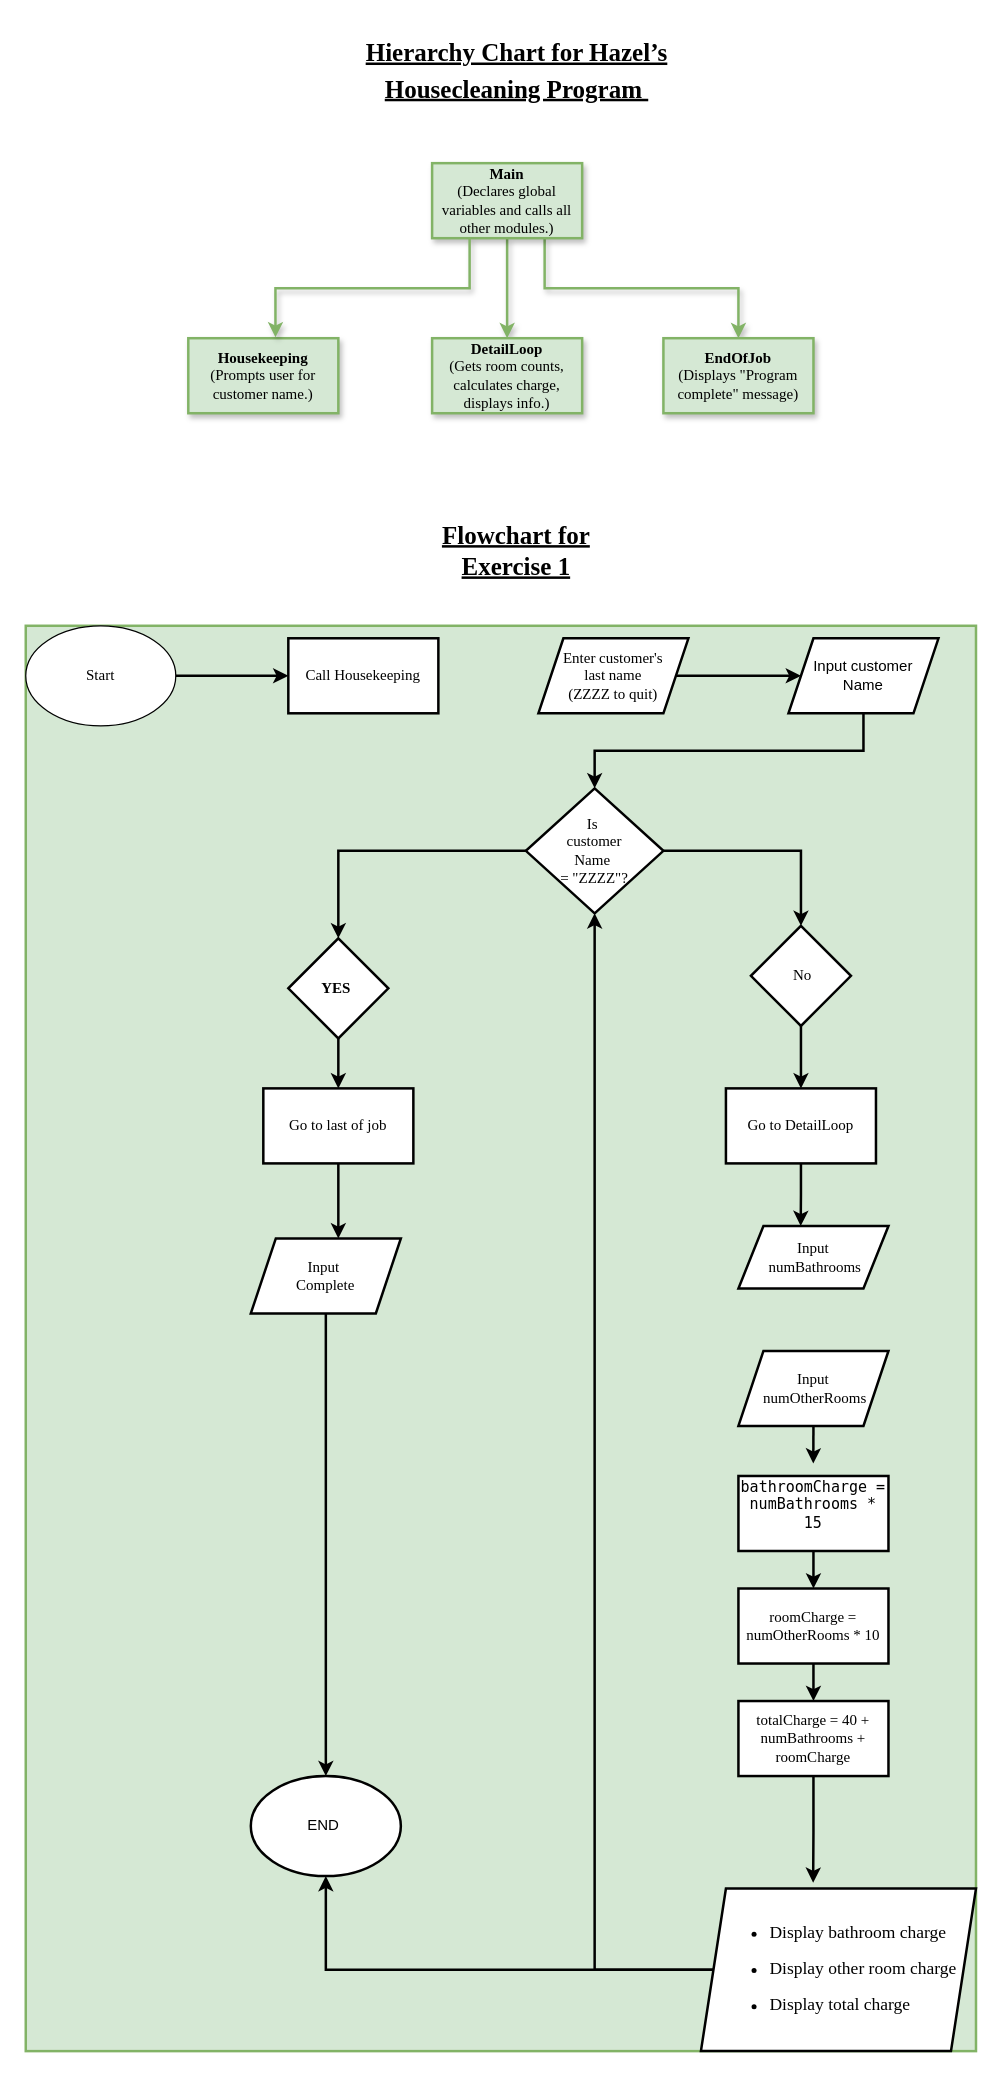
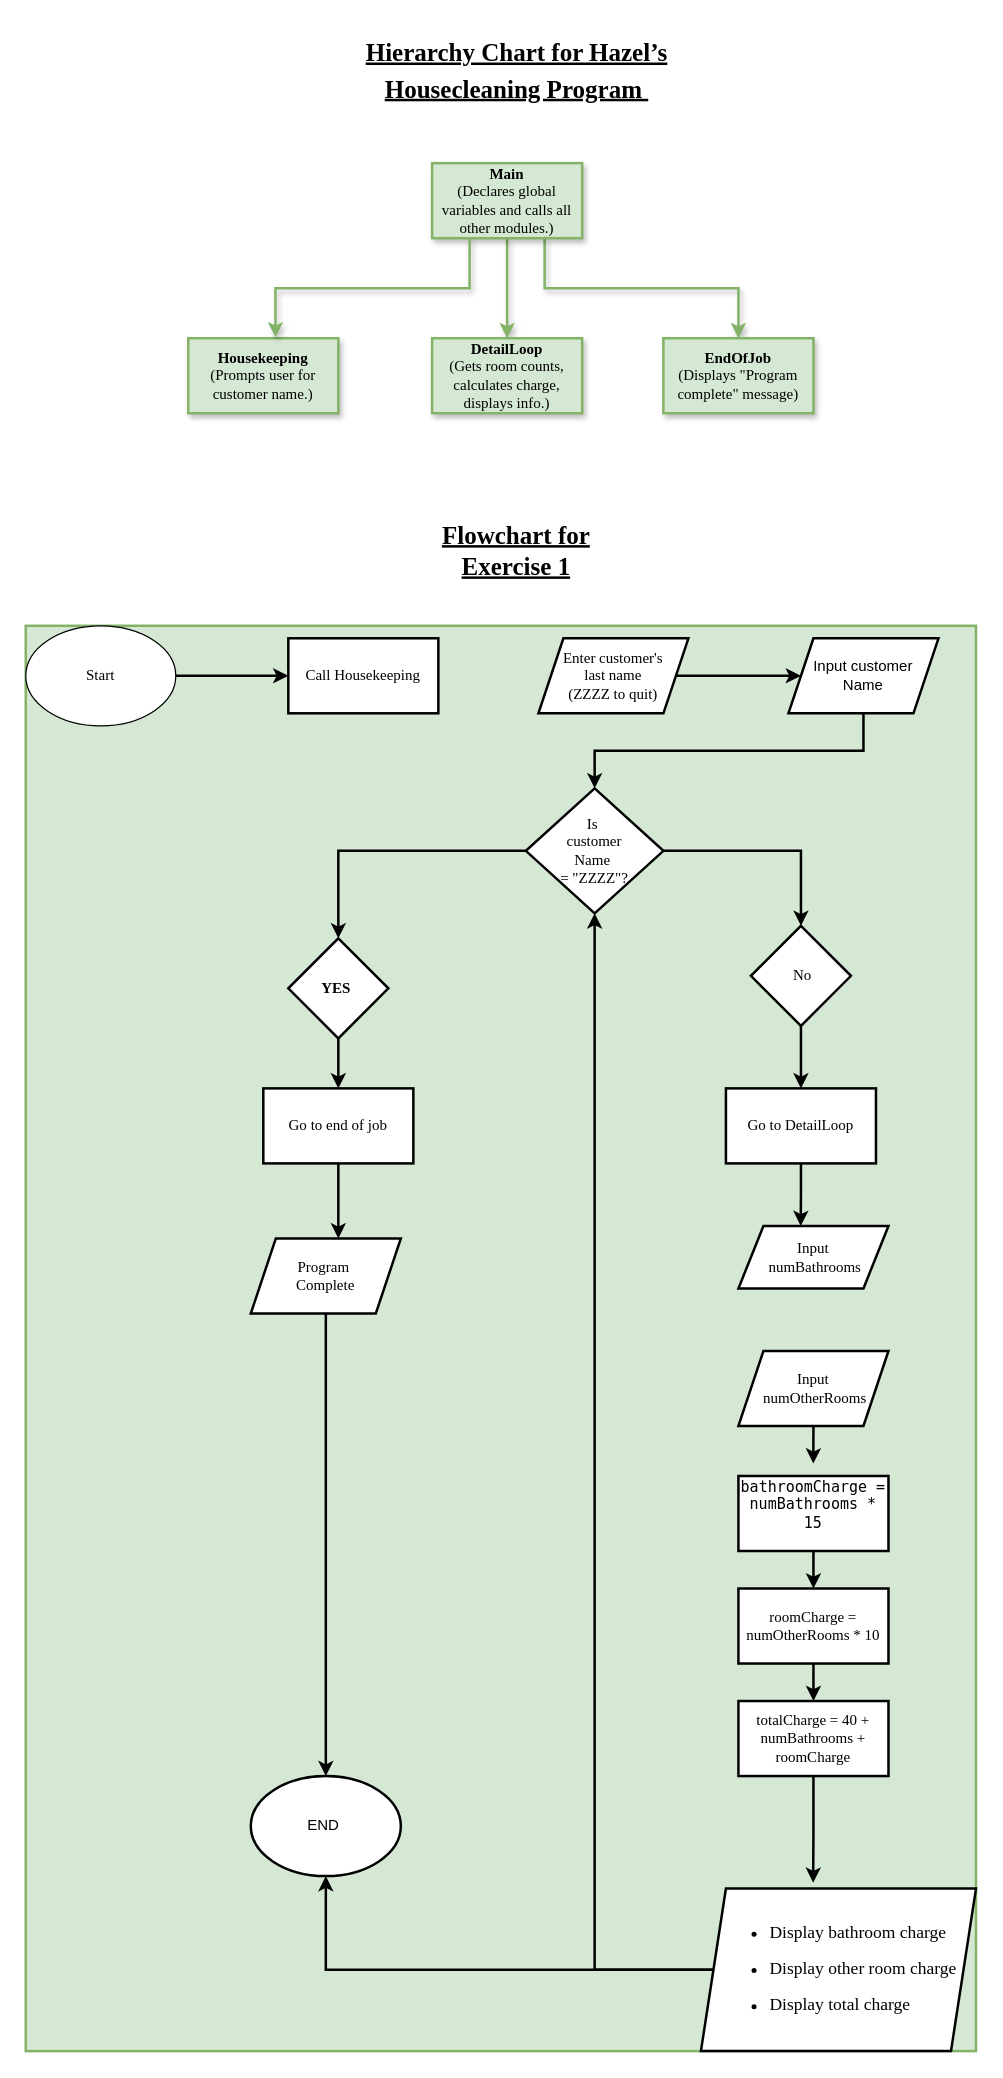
node "Go to last of job": label "Go to last of job" -> "Go to end of job"
node "Input Complete": label "Input Complete" -> "Program Complete"
